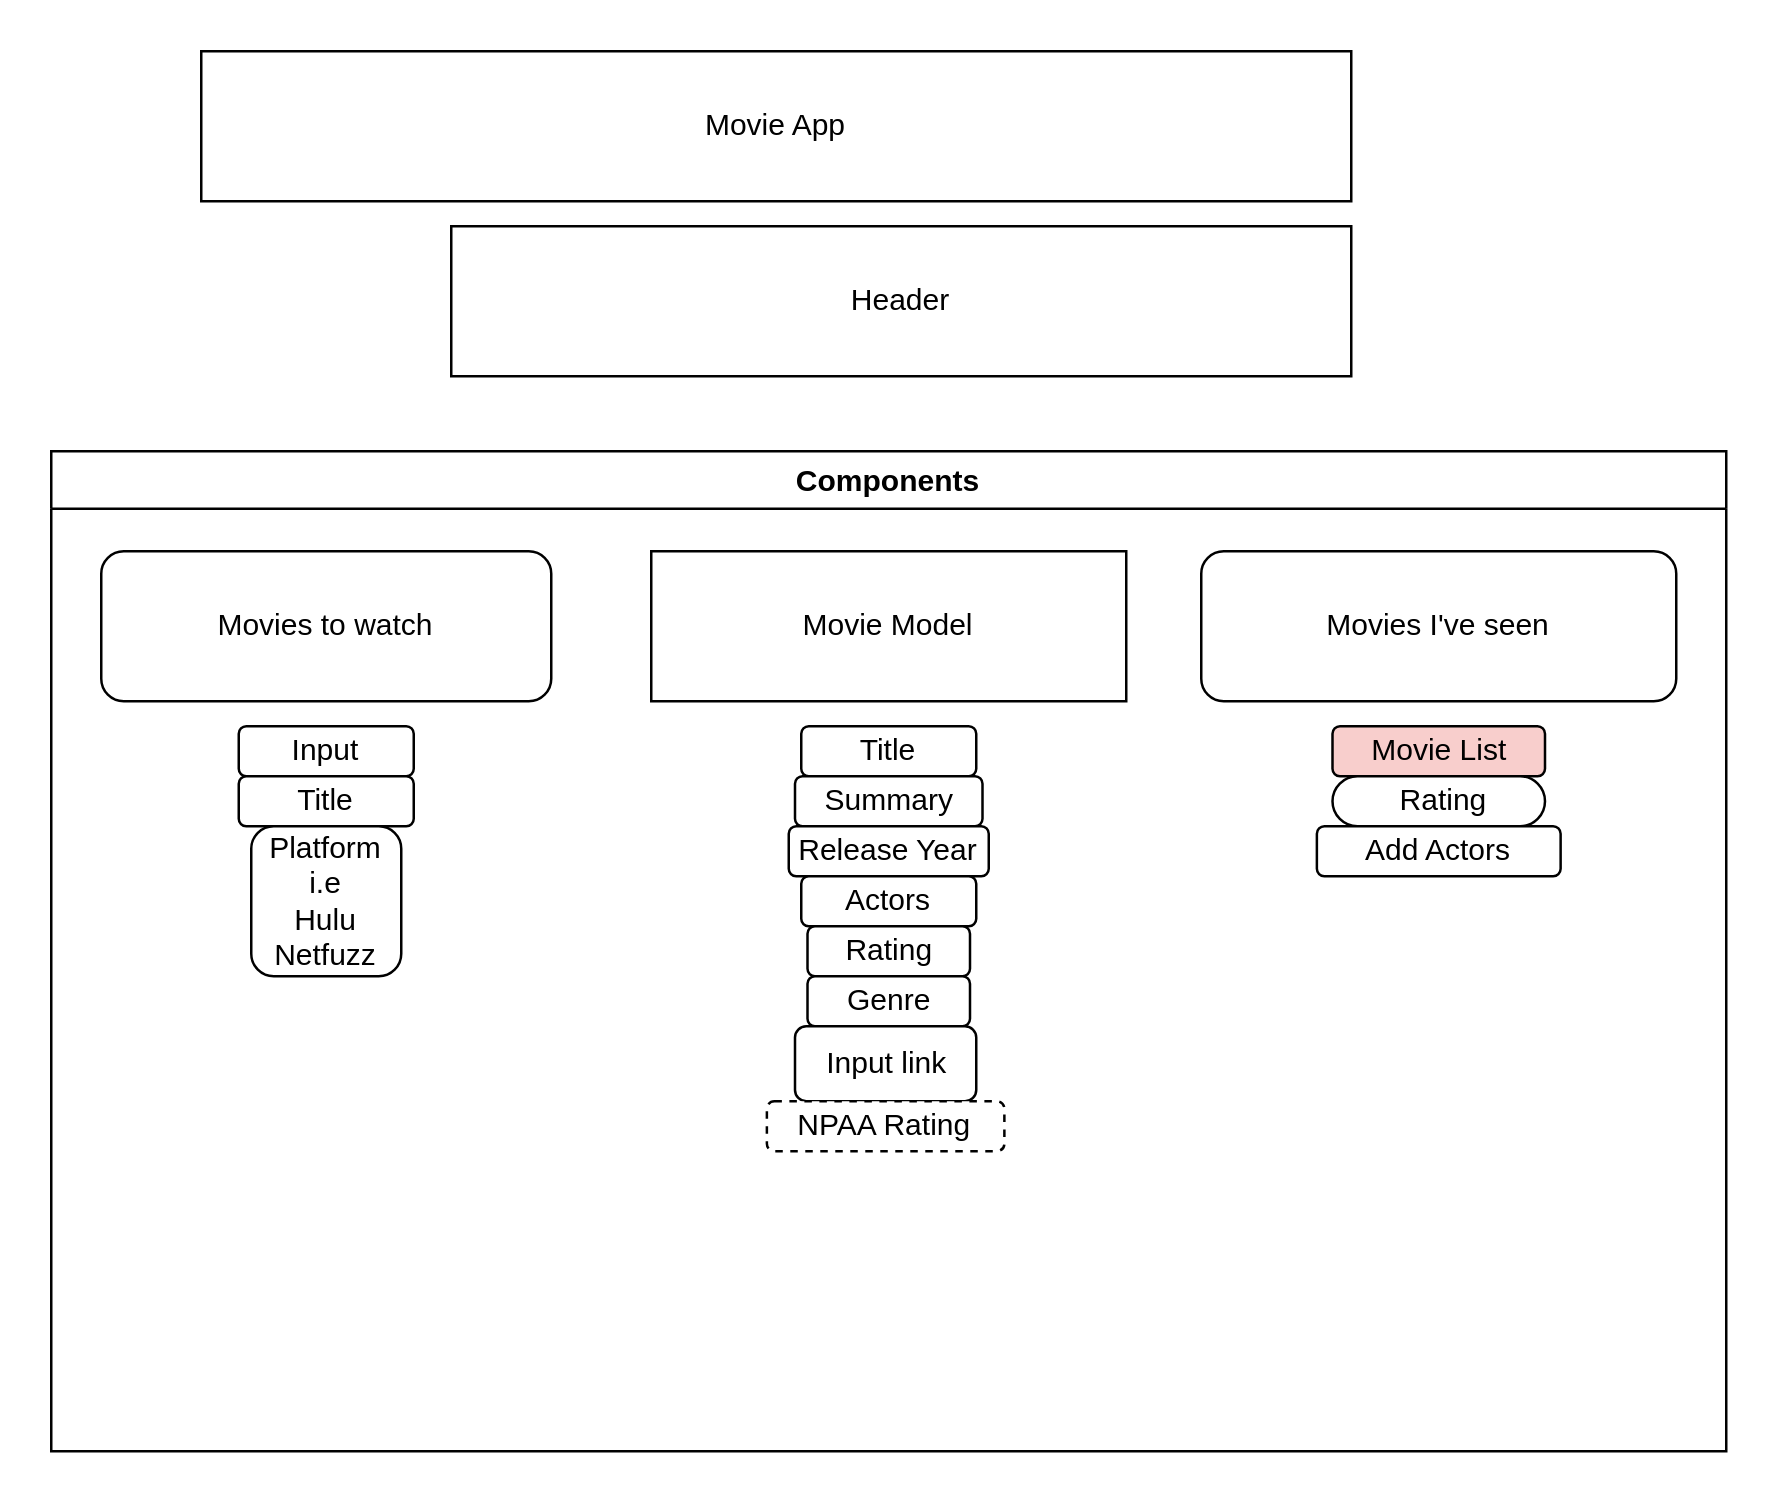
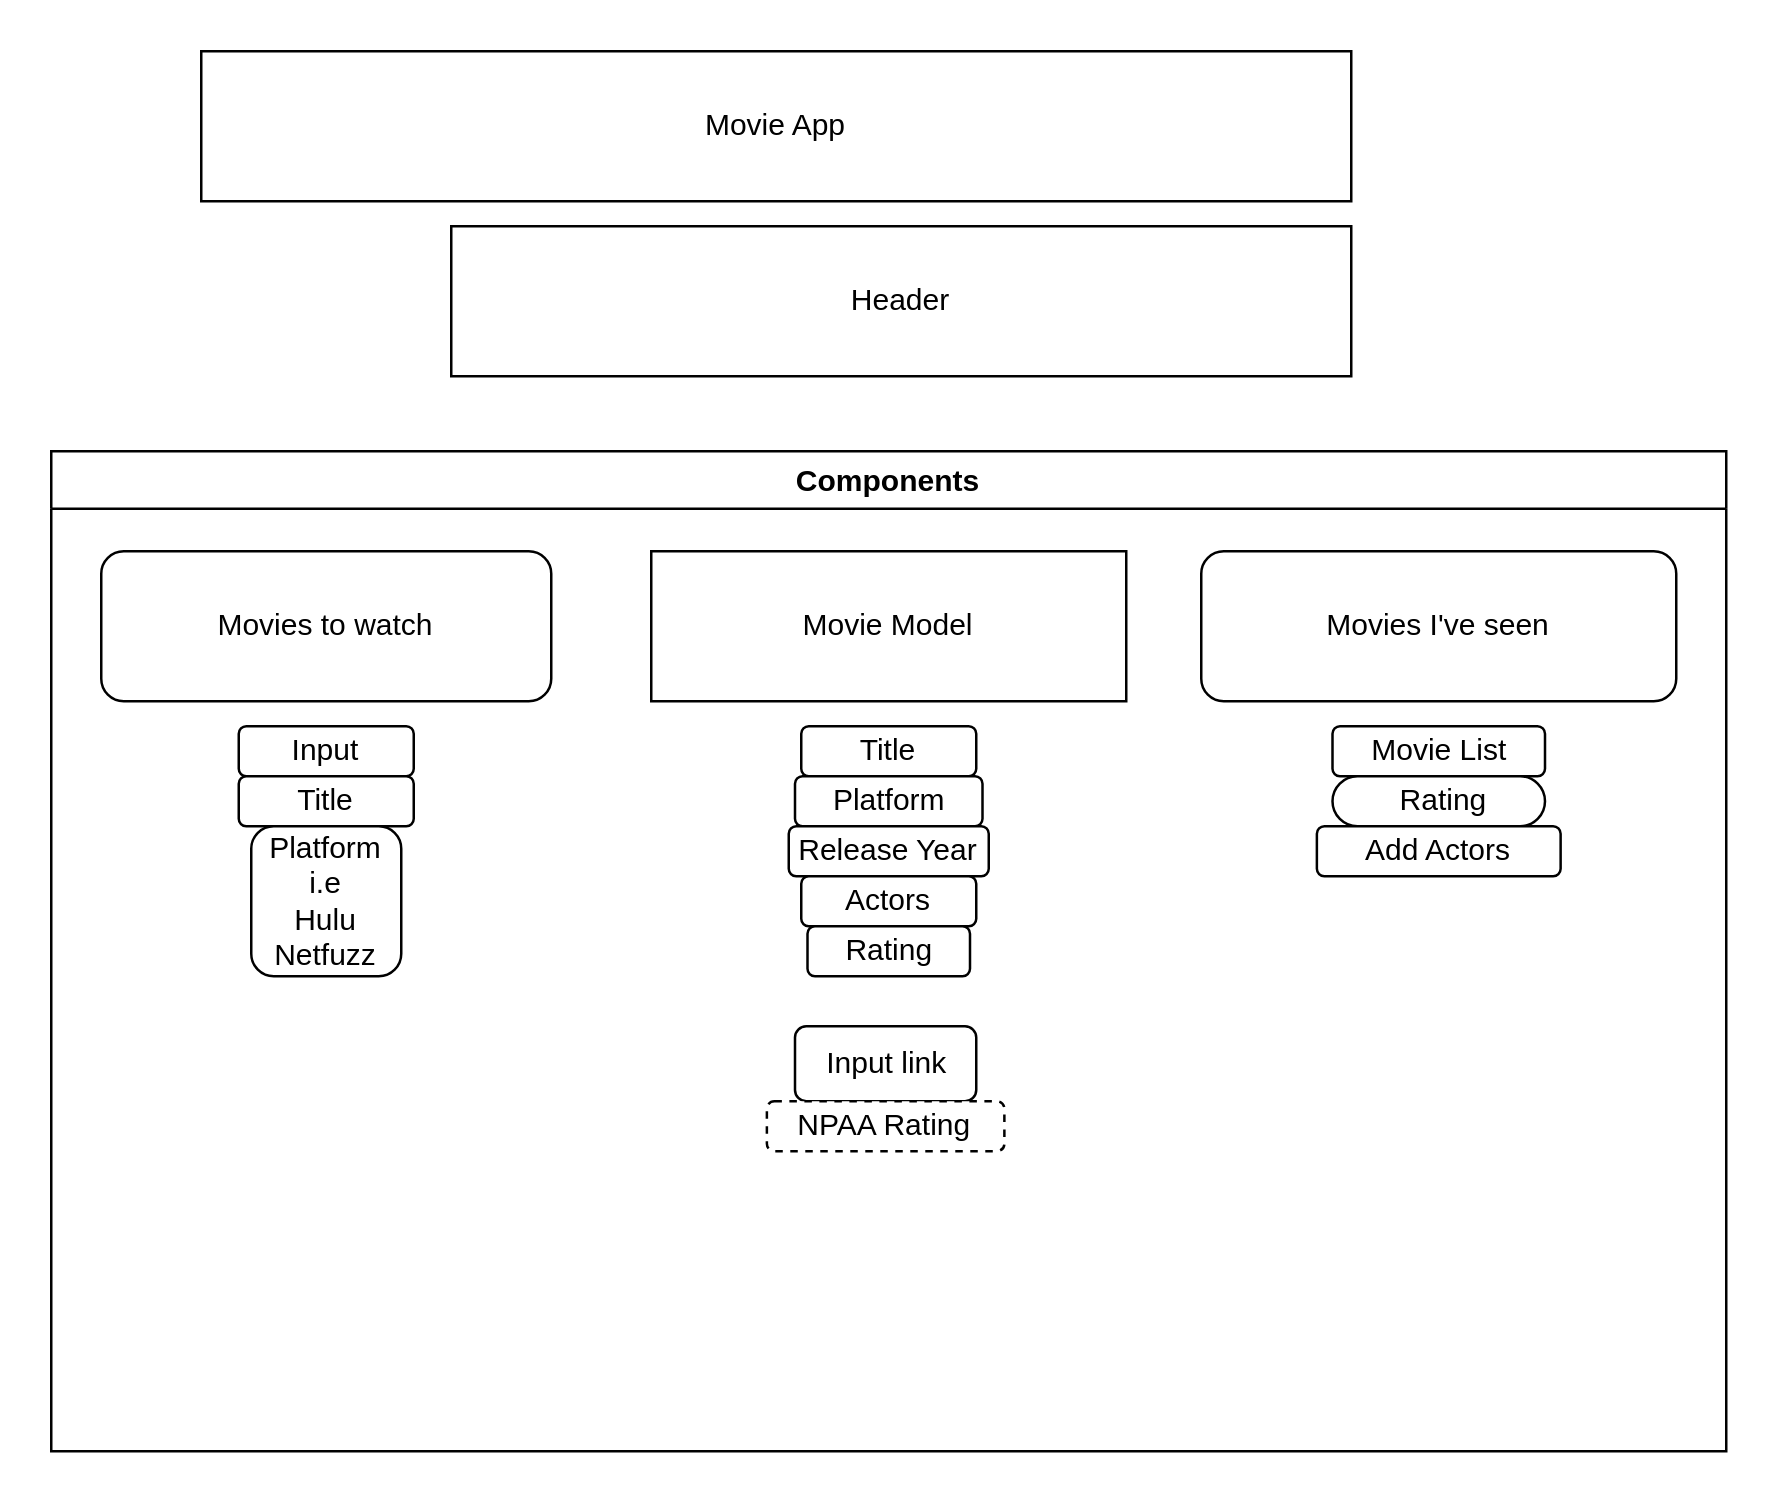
node "Movie List": fillcolor #f8cecc -> #ffffff
node "Summary": label "Summary" -> "Platform"
node "Genre": removed
